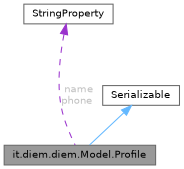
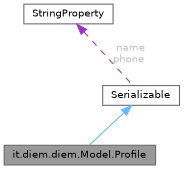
edge "it.diem.diem.Model.Profile" -> "StringProperty": now "Serializable" -> "StringProperty"
